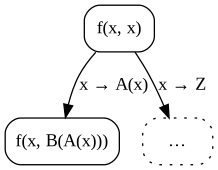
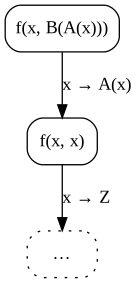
edge "f(x, x)" -> "f(x, B(A(x)))": reversed
